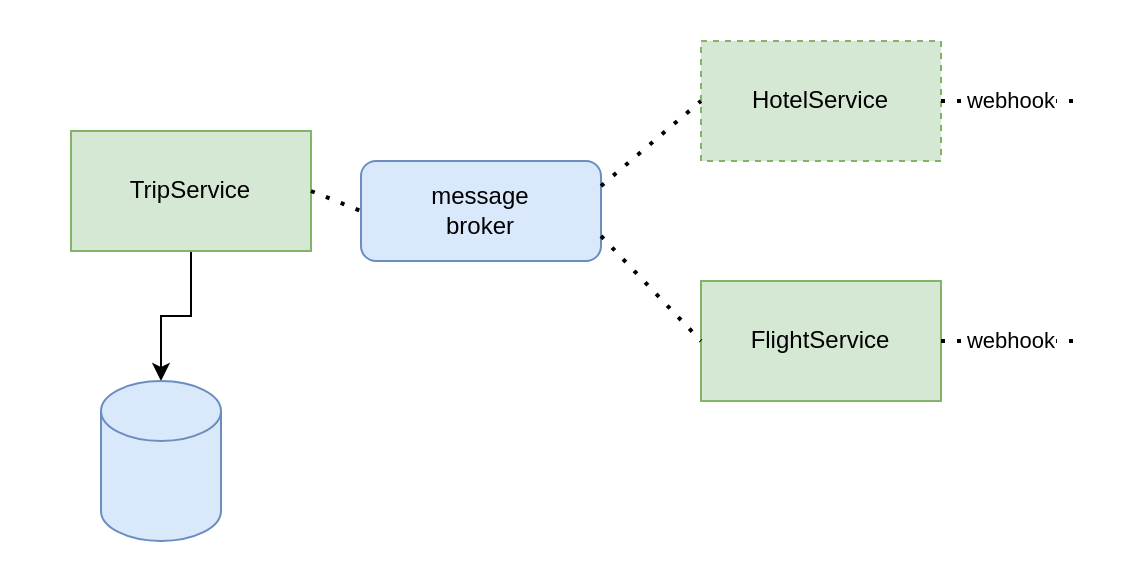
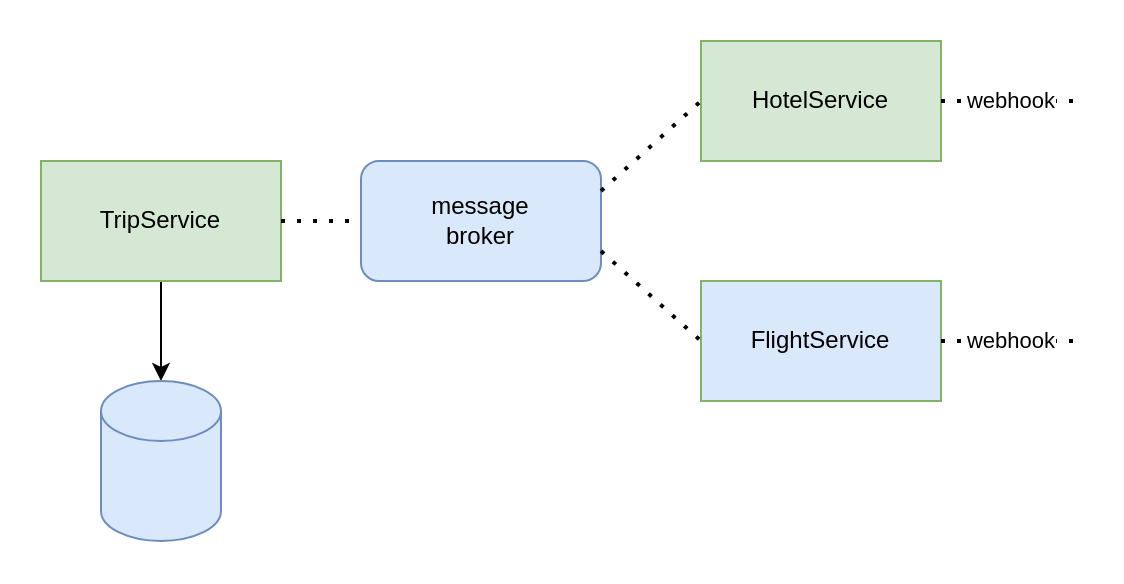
node "HotelService": style dashed -> solid
node "TripService": moved (191, 191) -> (161, 221)
node "message broker": size 240x100 -> 240x120
node "FlightService": fillcolor #d5e8d4 -> #dae8fc
